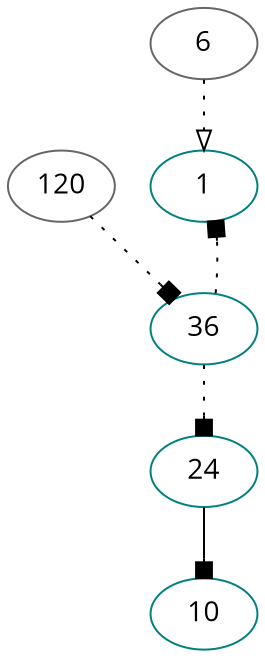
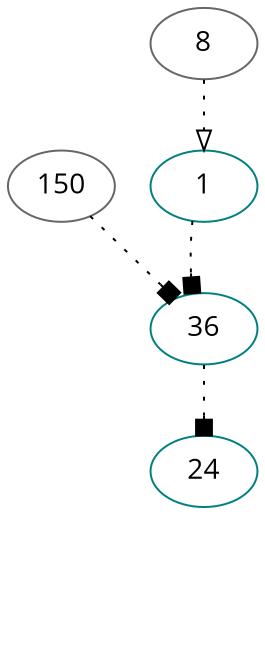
node "6": label "6" -> "8"
node "120": label "120" -> "150"
edge "36" -> "1": reversed
node "10": removed
